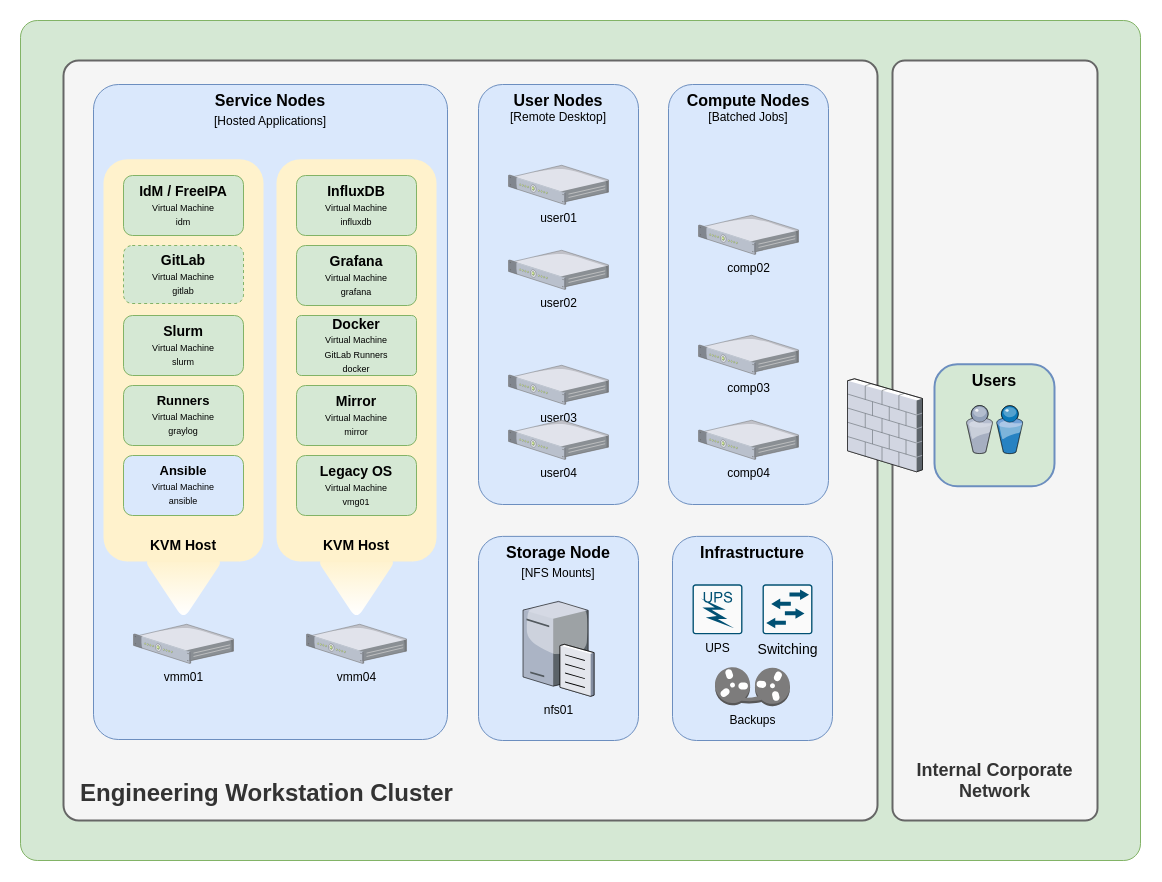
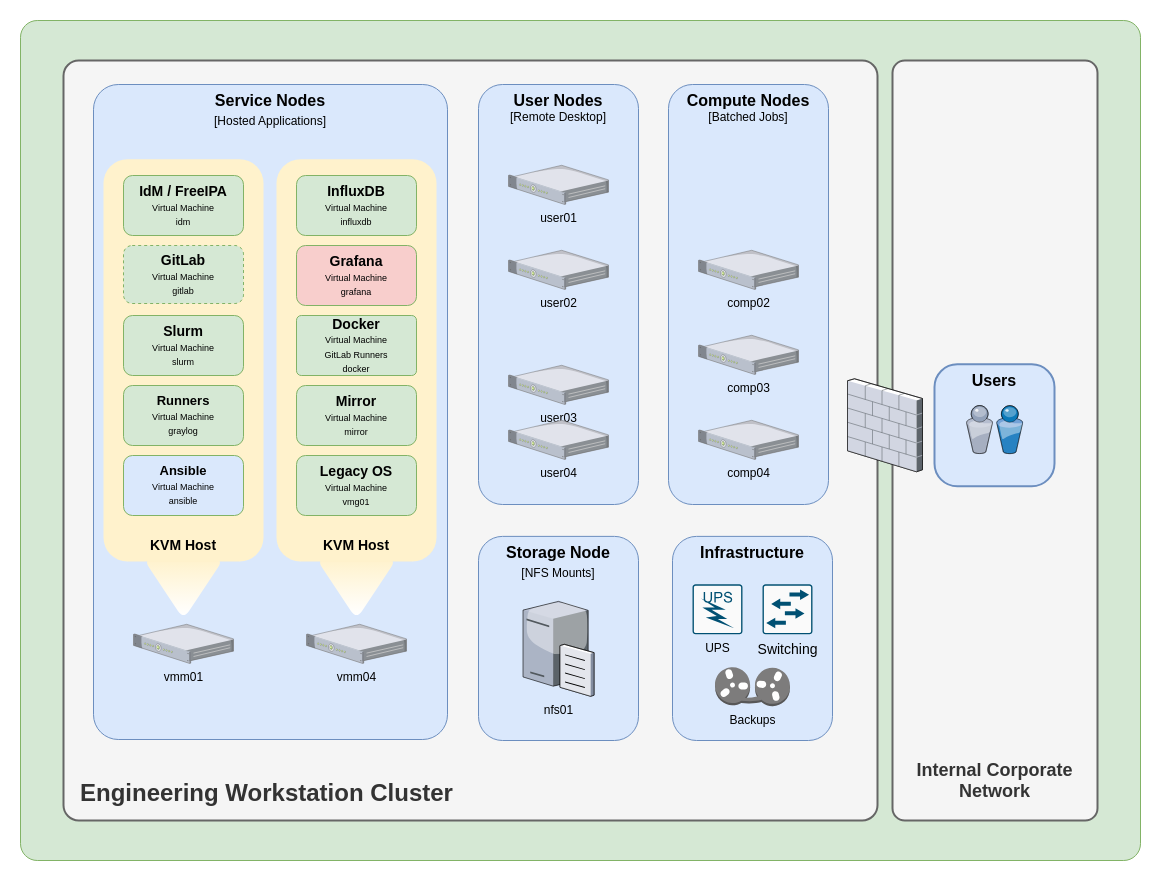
node "comp02": moved (749, 235) -> (749, 270)
node "Grafana Virtual Machine grafana": fillcolor #d5e8d4 -> #f8cecc
node "Users": fillcolor #d5e8d4 -> #dae8fc
